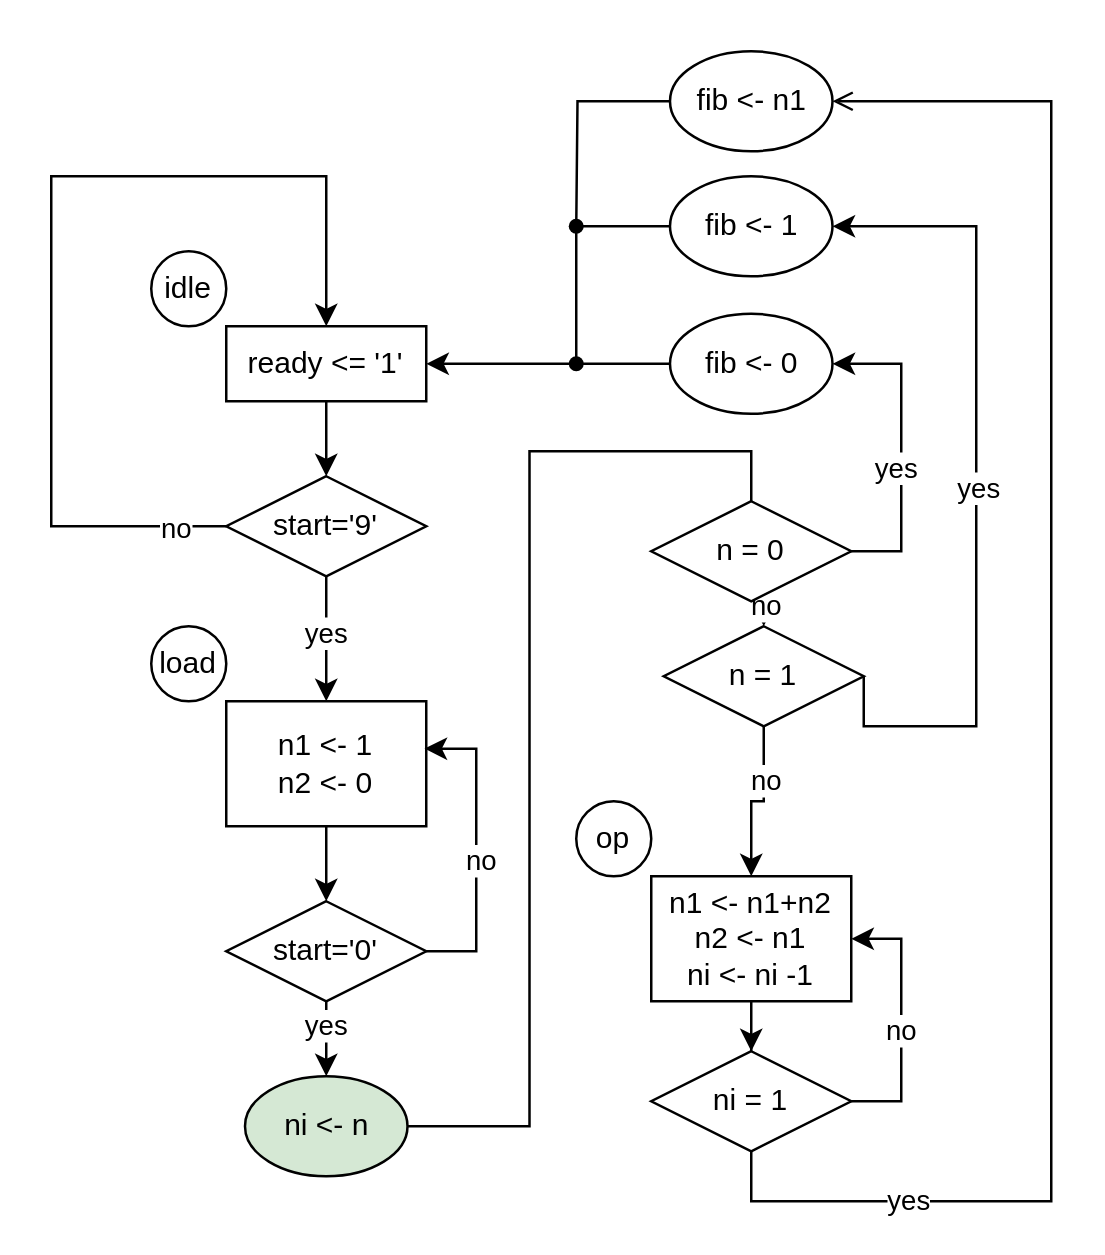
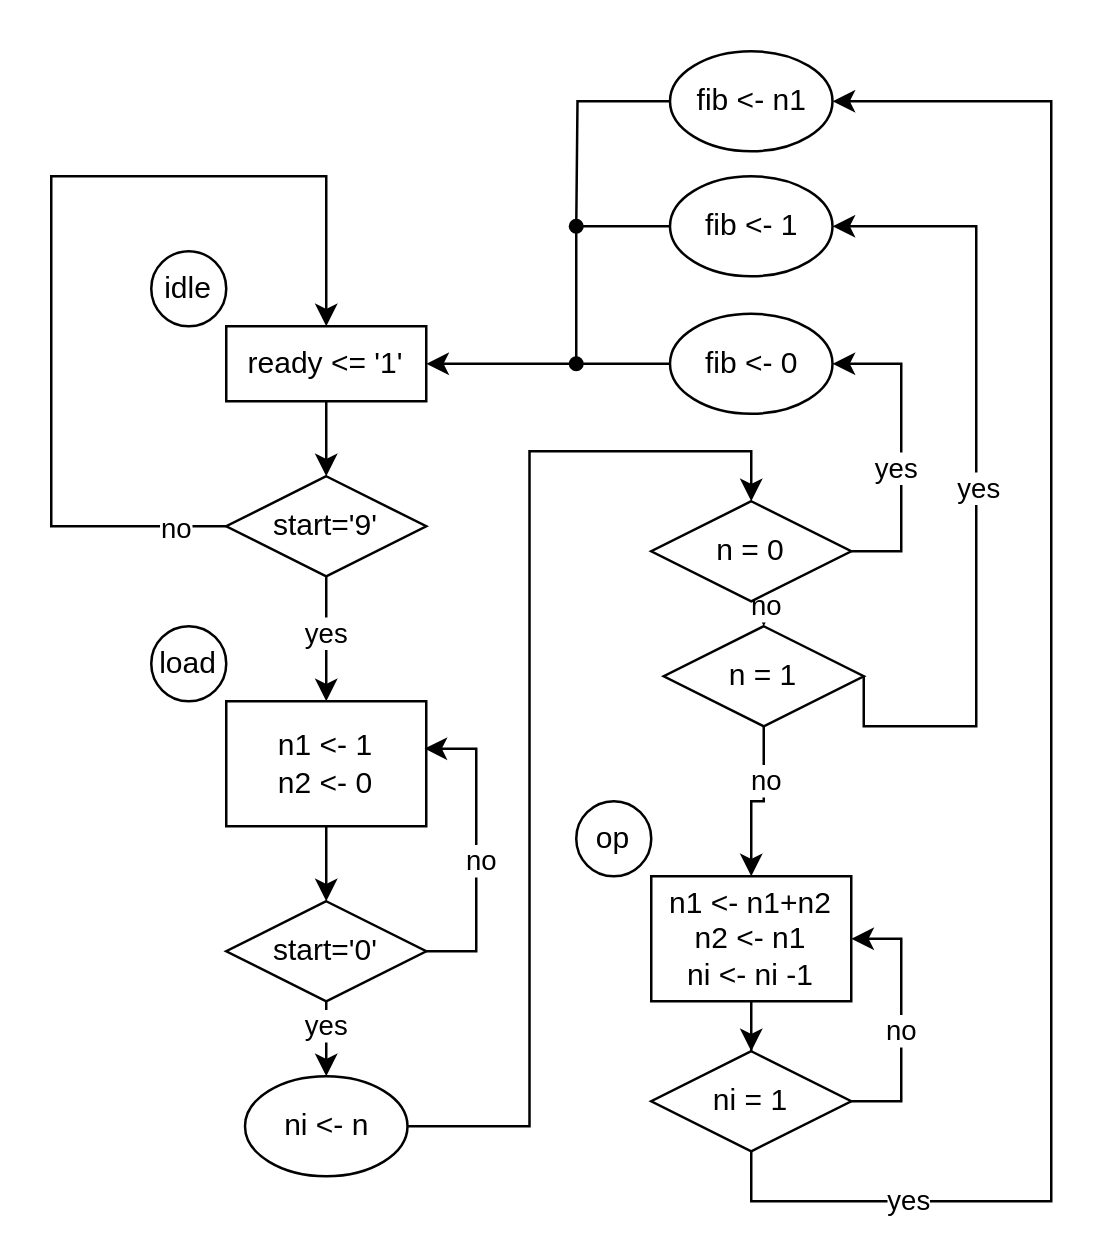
edge "ni = 1" -> "fib <- n1": arrowhead open -> classic
edge "n = 0" -- "ni <- n": arrowhead none -> classic
node "ni <- n": fillcolor #d5e8d4 -> #ffffff
